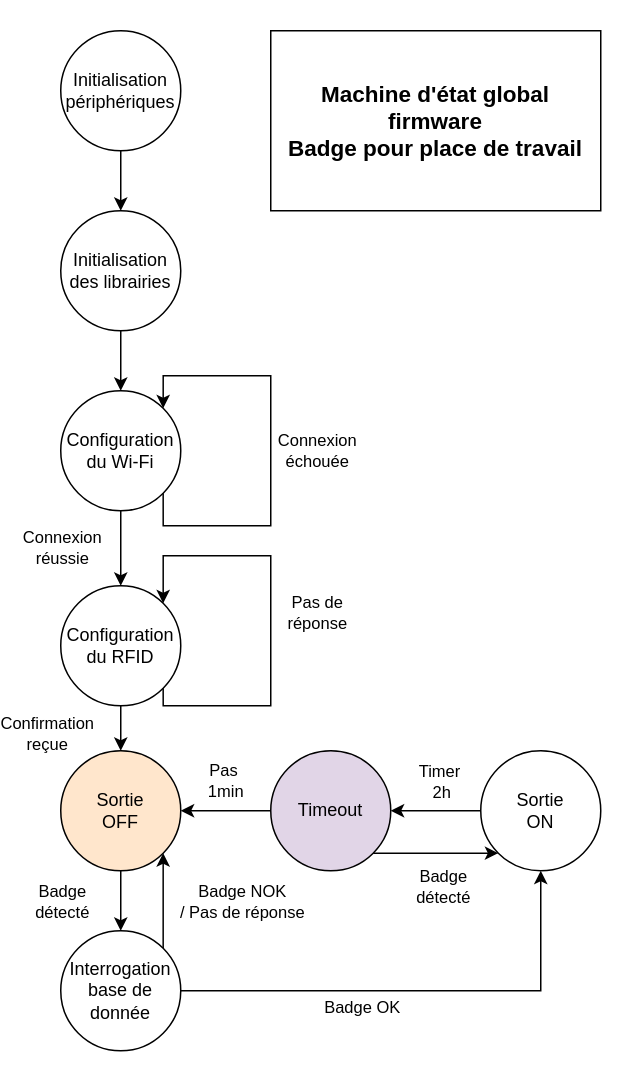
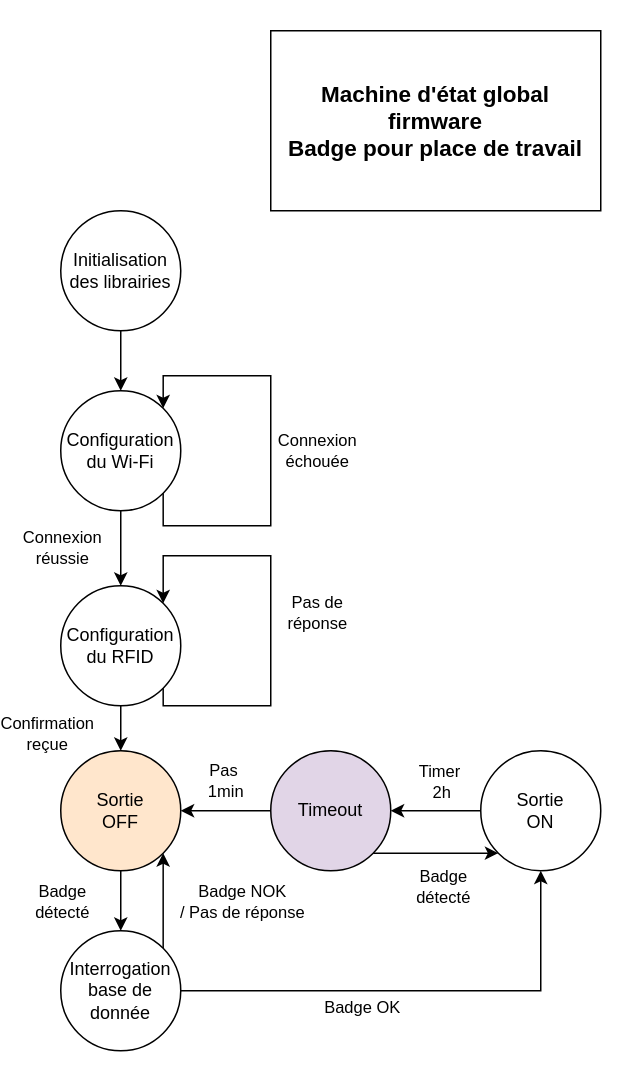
node "Initialisation périphériques": removed
edge "Initialisation périphériques" -> "Initialisation des librairies": removed
